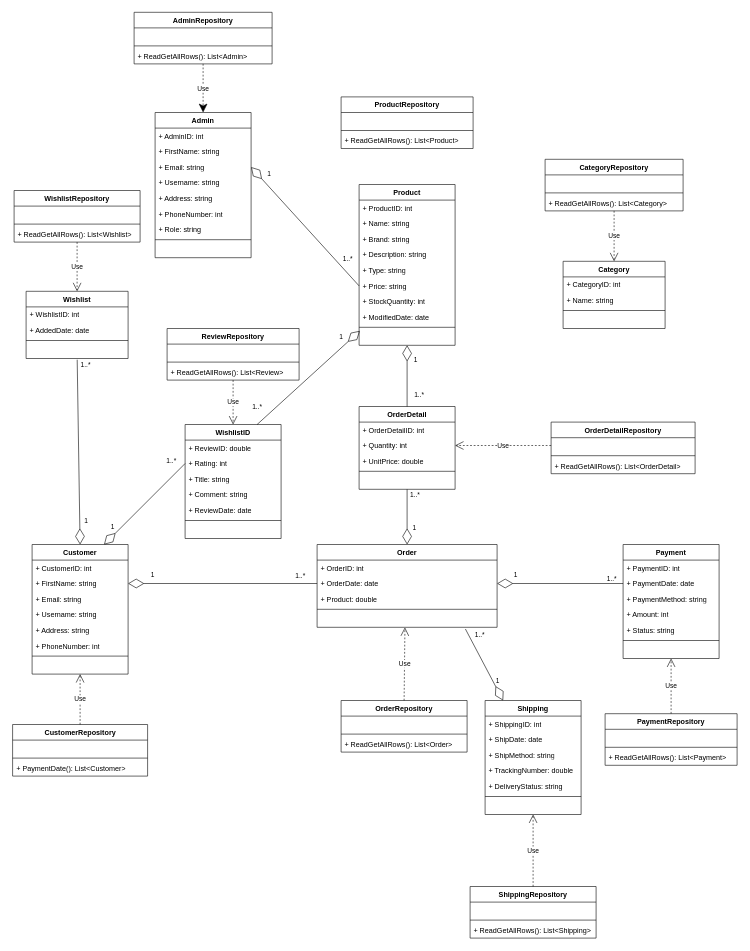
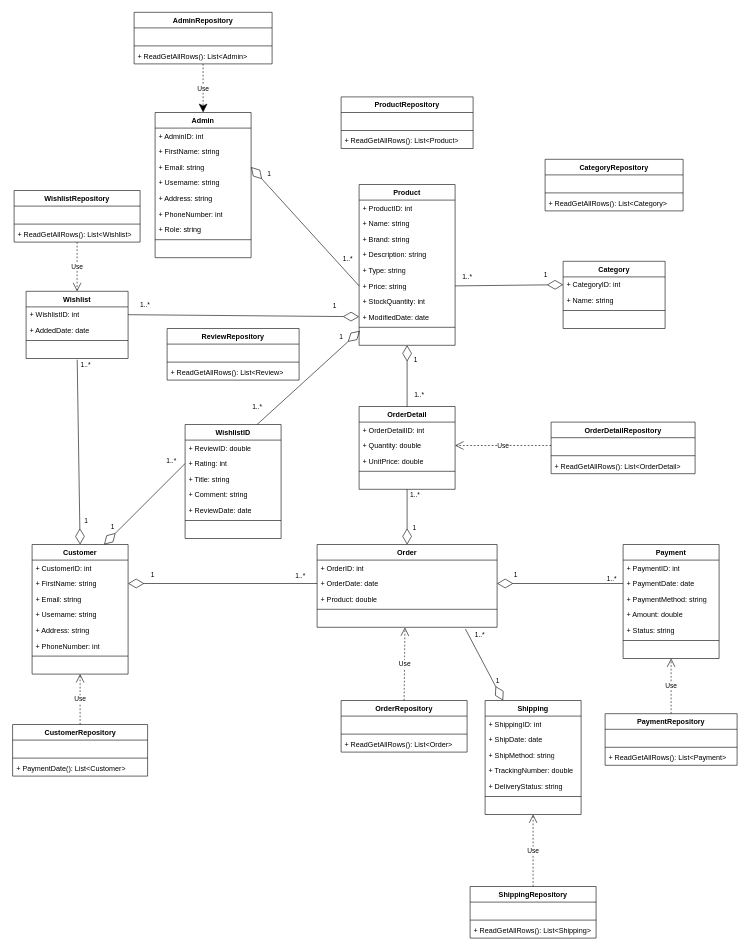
edge "+ ReadGetAllRows(): List<Category>" -> "Category": removed, label "Use"
edge "+ Price: string" -> "+ CategoryID: int": added, labels "1..*", "1"
edge "+ WishlistID: int" -> "+ ModifiedDate: date": added, labels "1..*", "1"
edge "+ ReadGetAllRows(): List<Review>" -> "WishlistID": removed, label "Use"
node "+ Quantity: int": label "+ Quantity: int" -> "+ Quantity: double"
node "+ Amount: int": label "+ Amount: int" -> "+ Amount: double"
